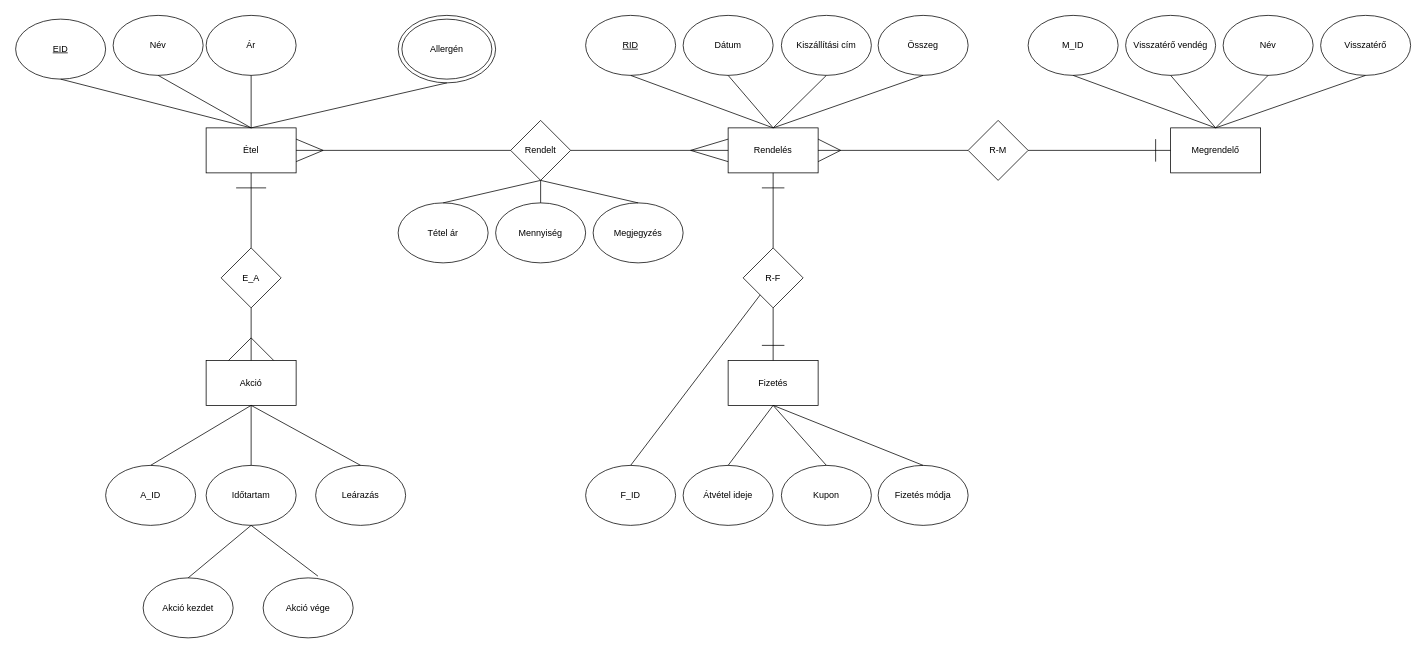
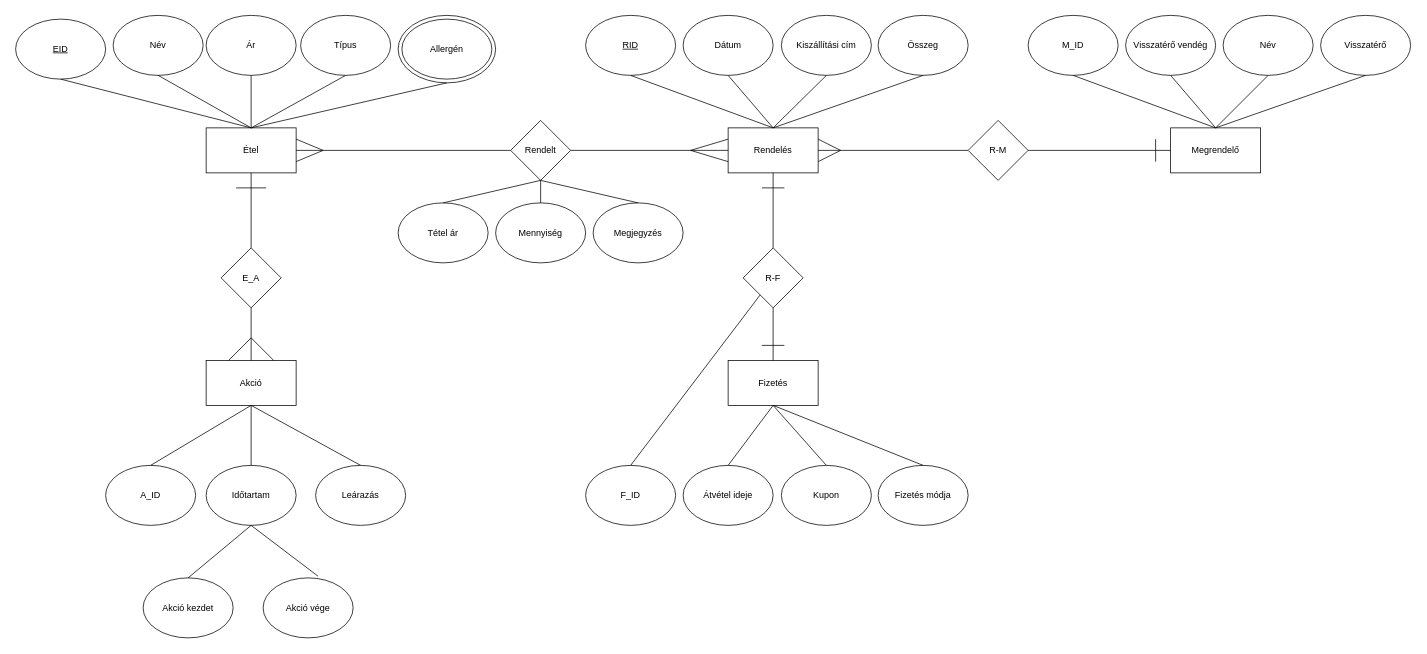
node "Típus": added
edge "Típus" -- "Étel": added
